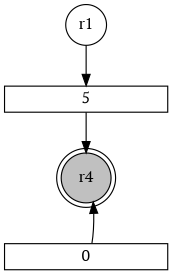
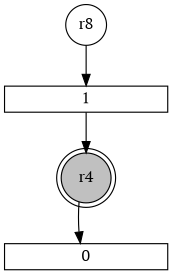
node "r1": label "r1" -> "r8"
node "5": label "5" -> "1"
edge "0" -> "r4": reversed
